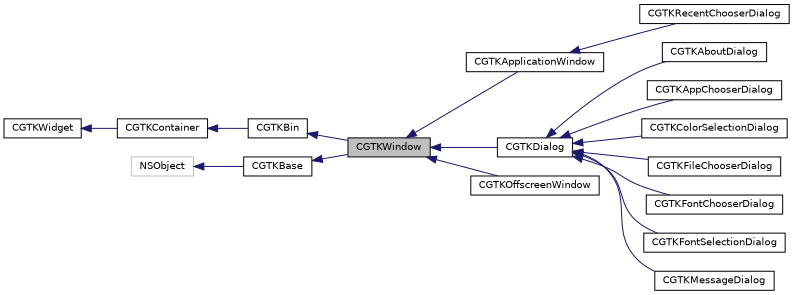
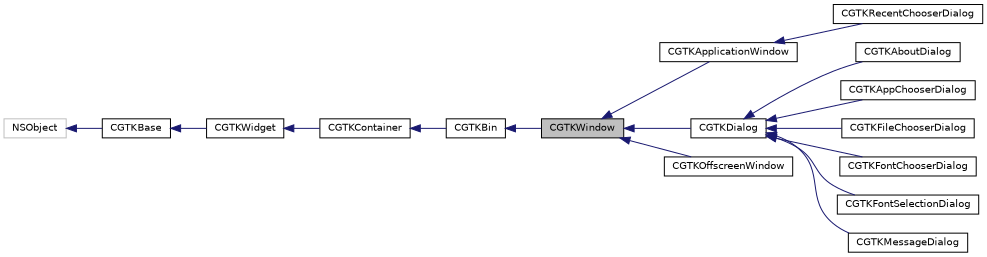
node "CGTKColorSelectionDialog": removed
edge "CGTKWindow" -> "CGTKBase": now "CGTKWidget" -> "CGTKBase"
